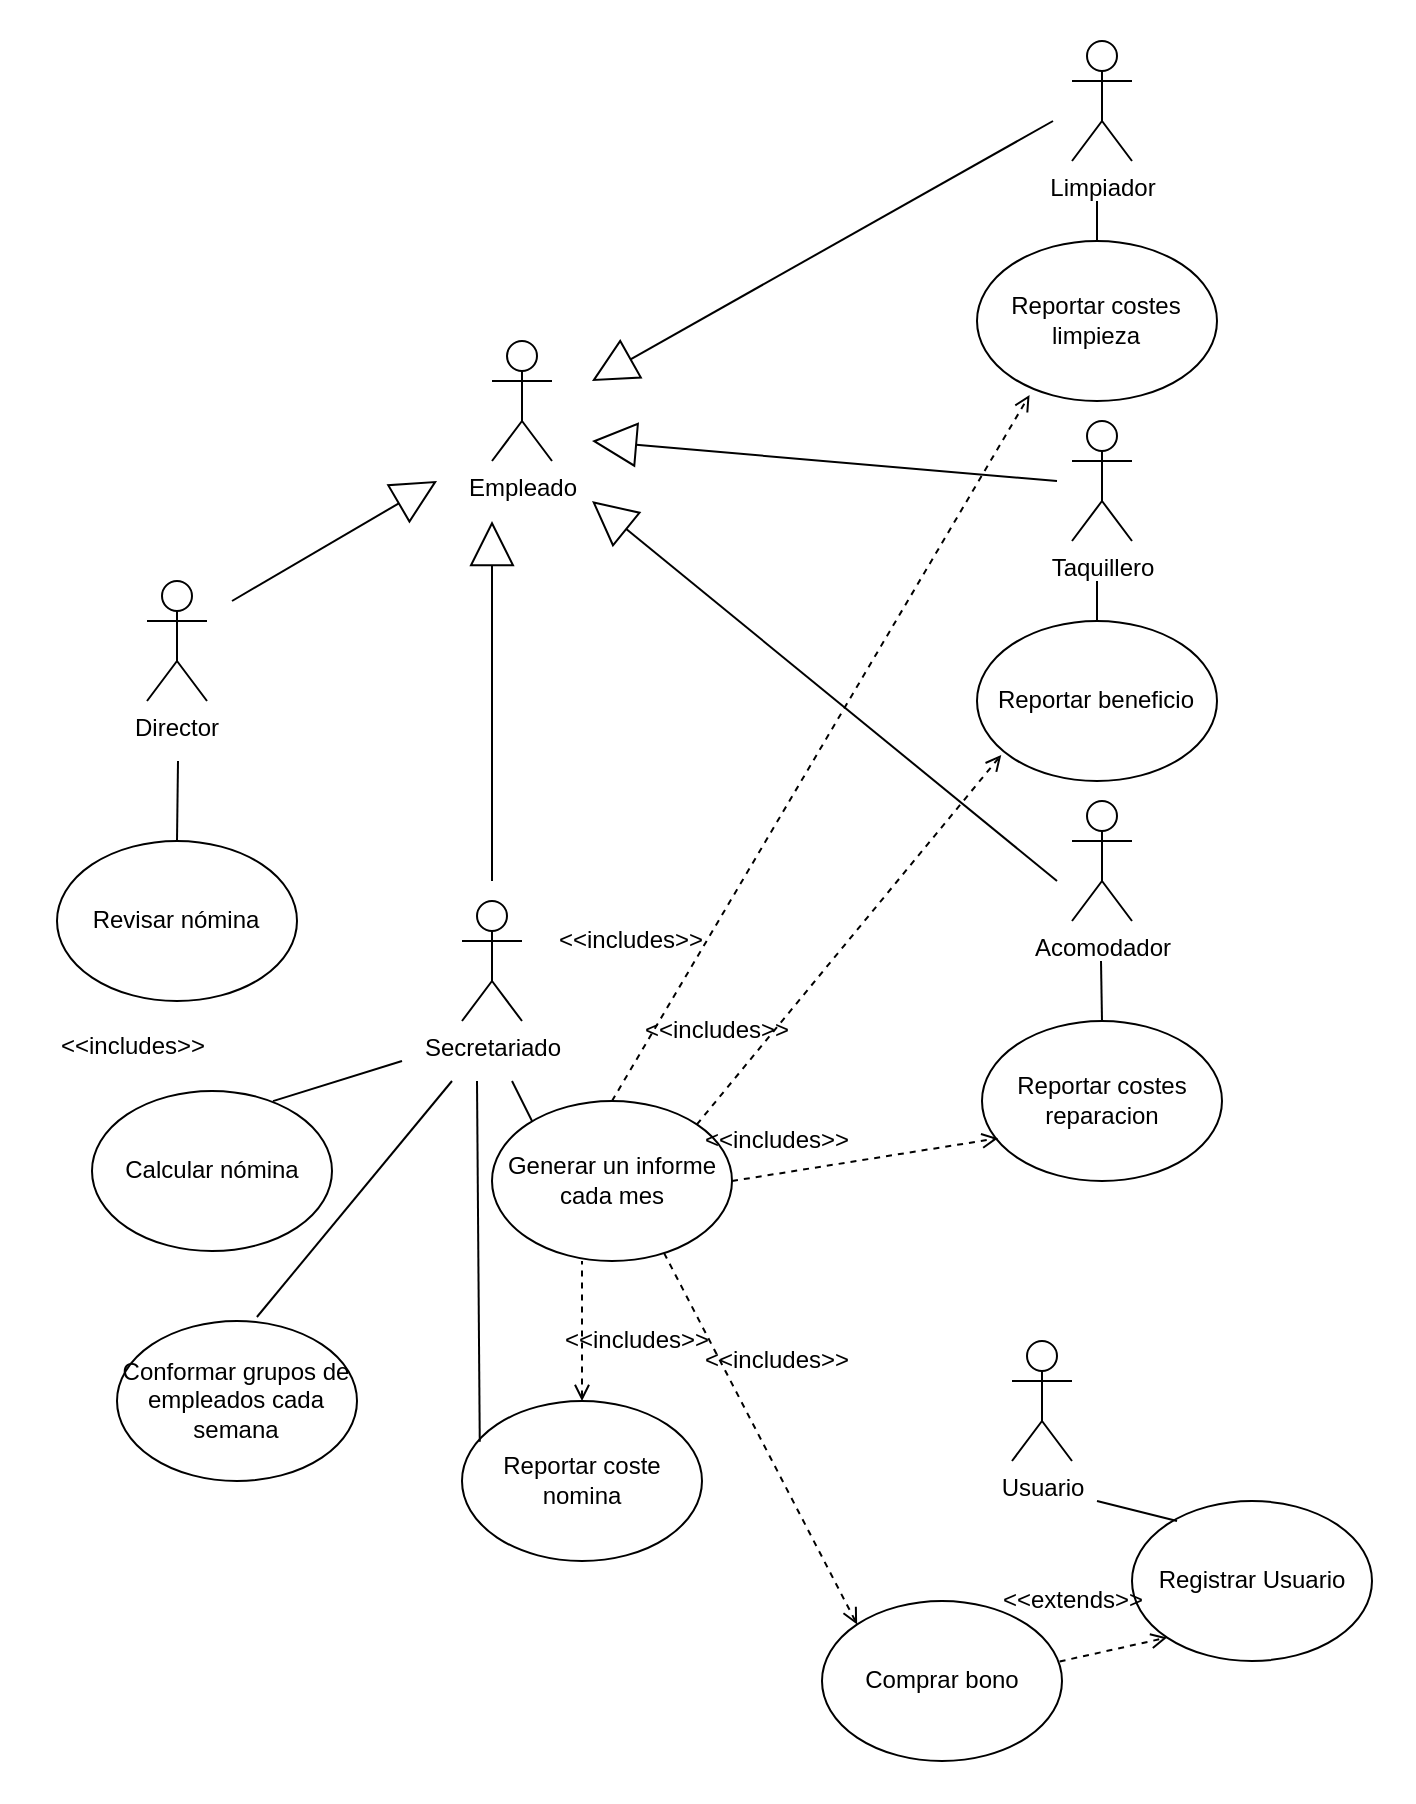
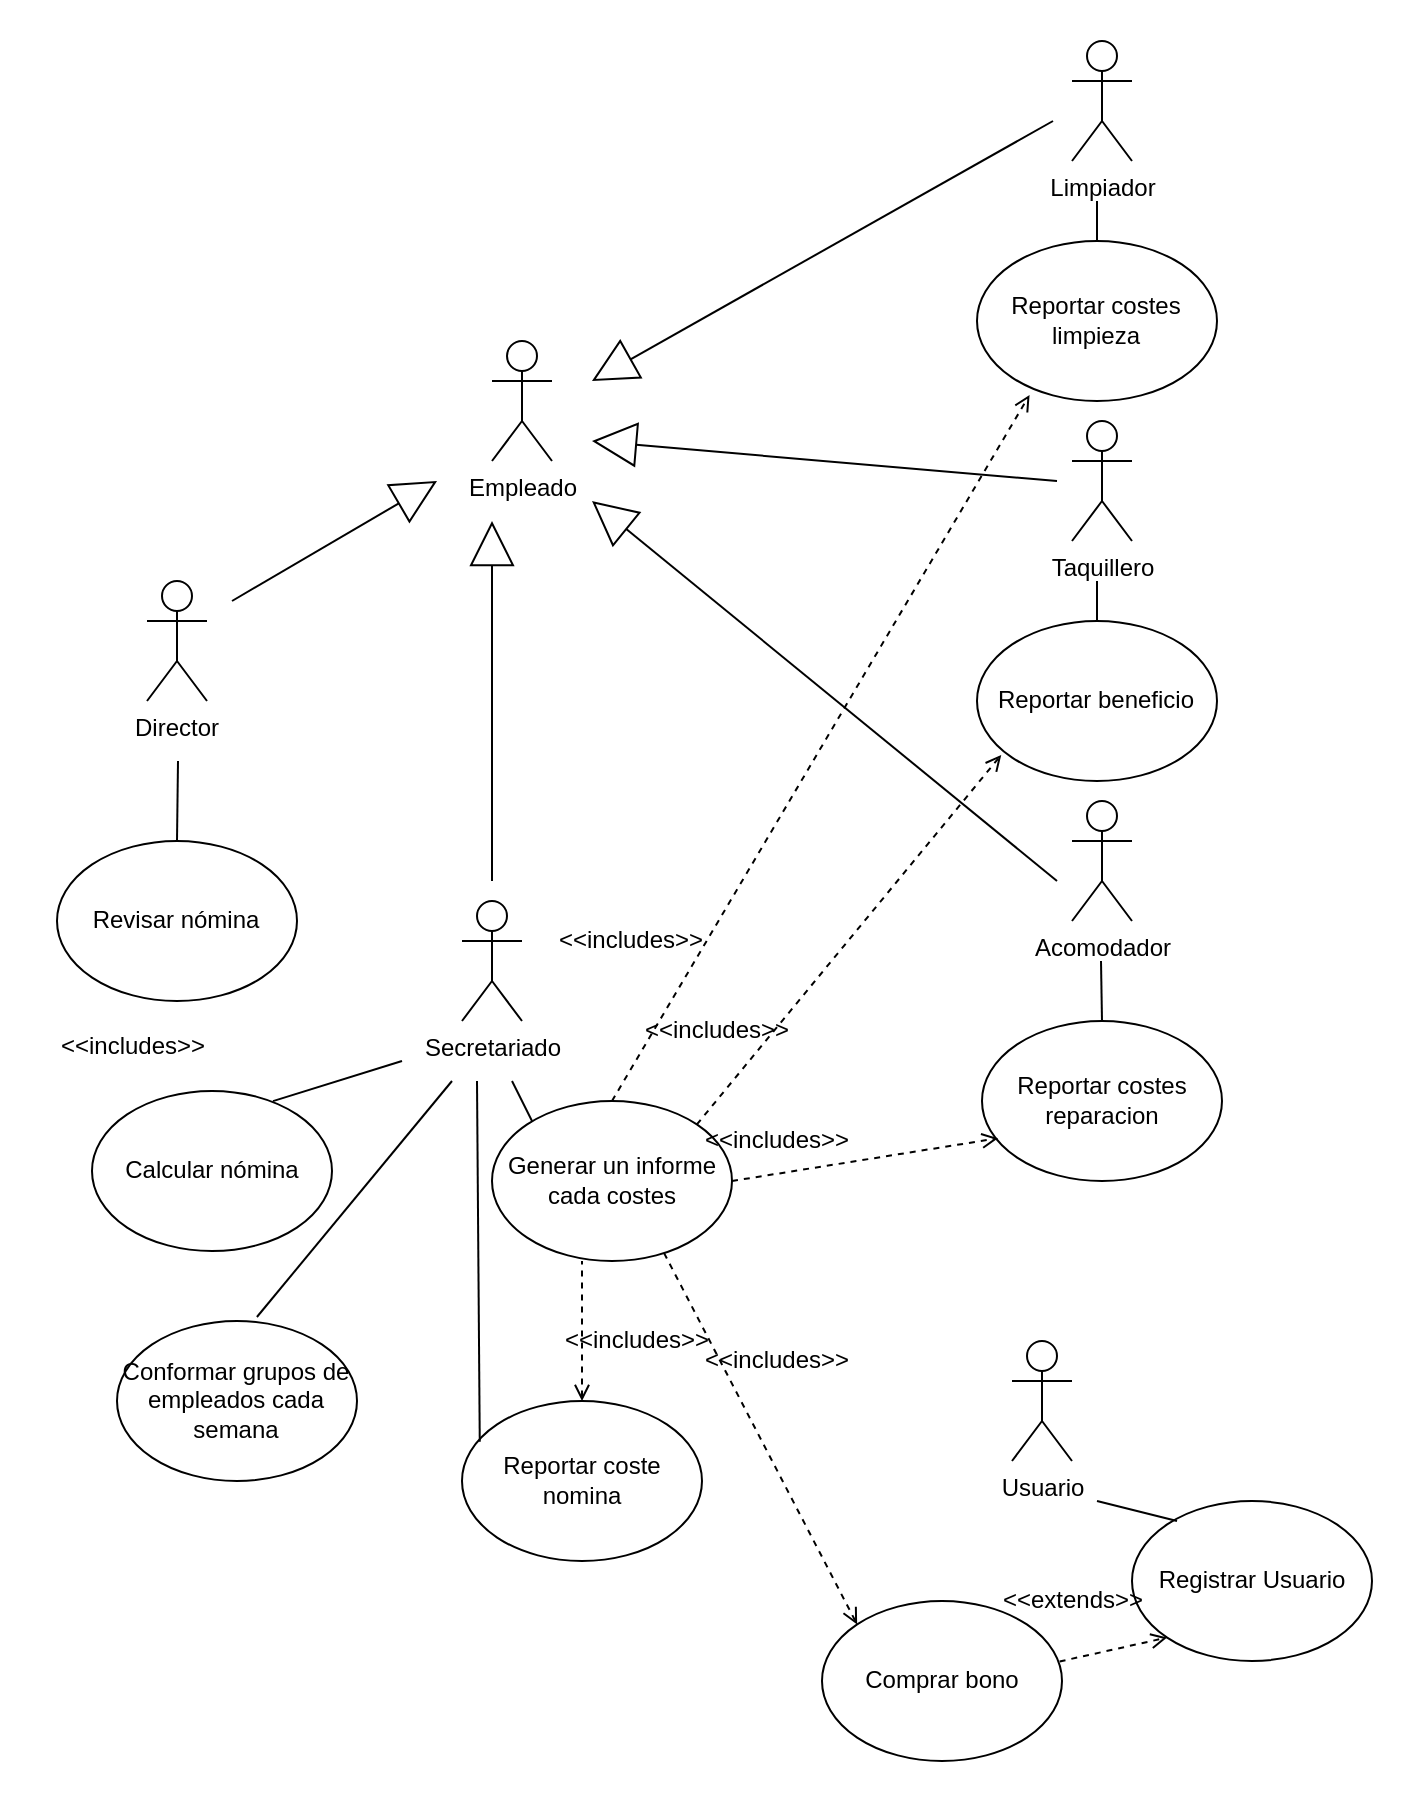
node "Generar un informe cada mes": label "Generar un informe cada mes" -> "Generar un informe cada costes"
